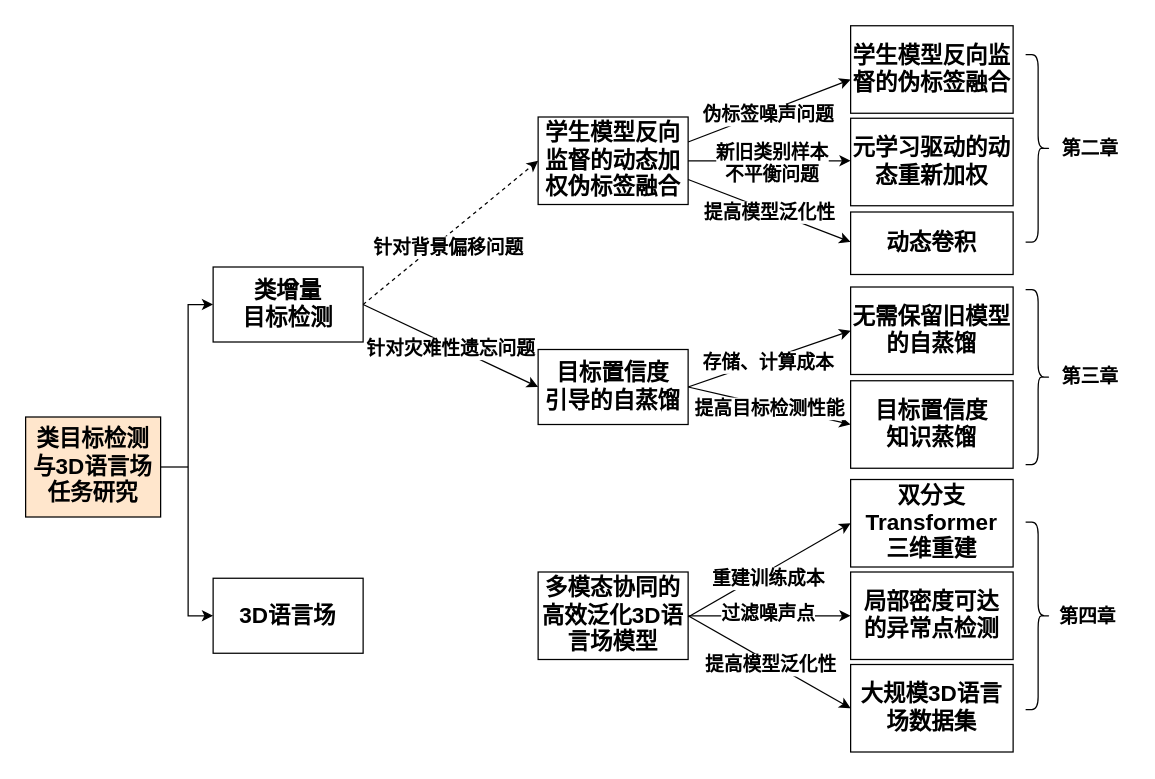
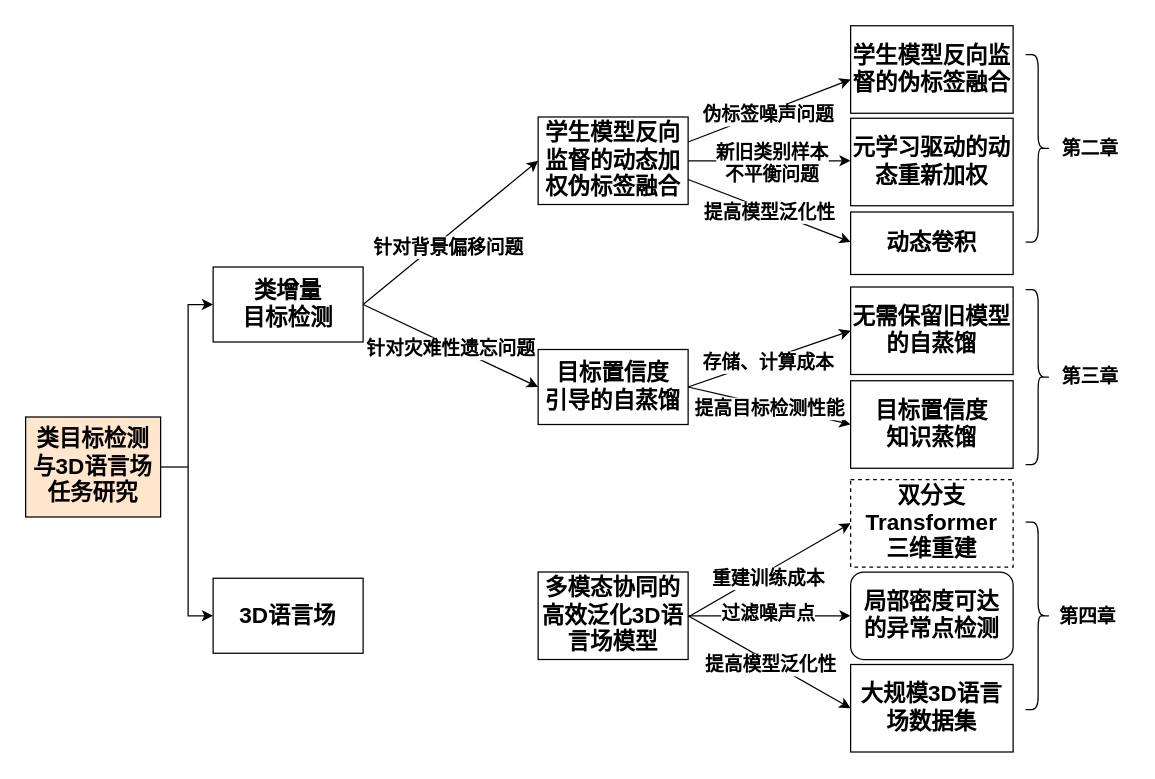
edge "类增量 目标检测" -> "学生模型反向监督的动态加权伪标签融合": style dashed -> solid
node "双分支Transformer 三维重建": style solid -> dashed
node "局部密度可达 的异常点检测": shape rectangle -> rounded rectangle
